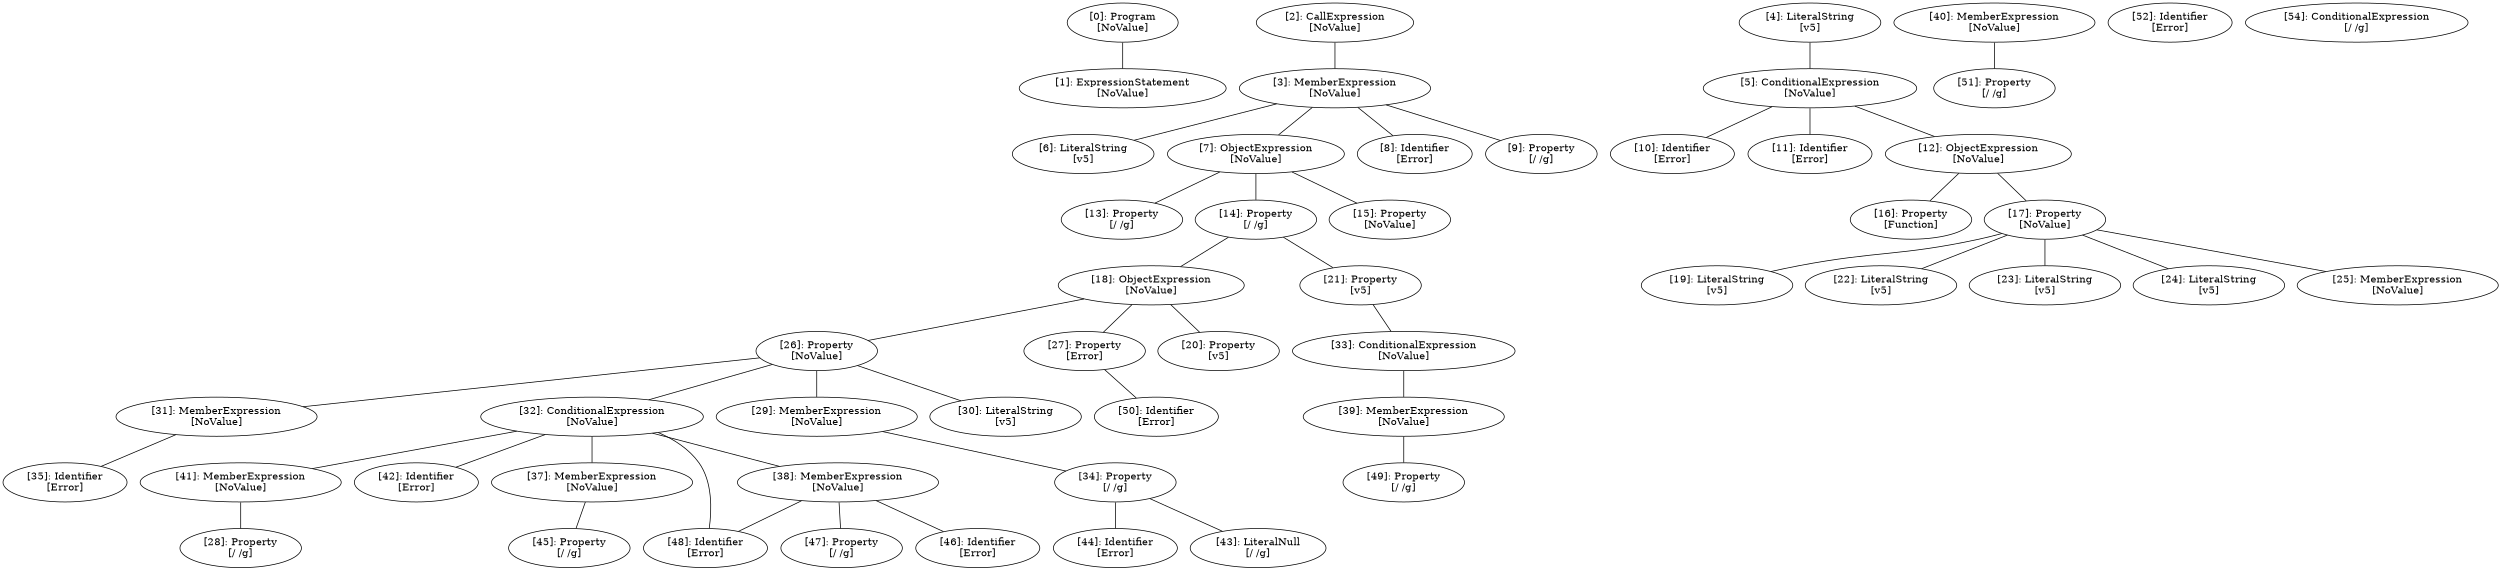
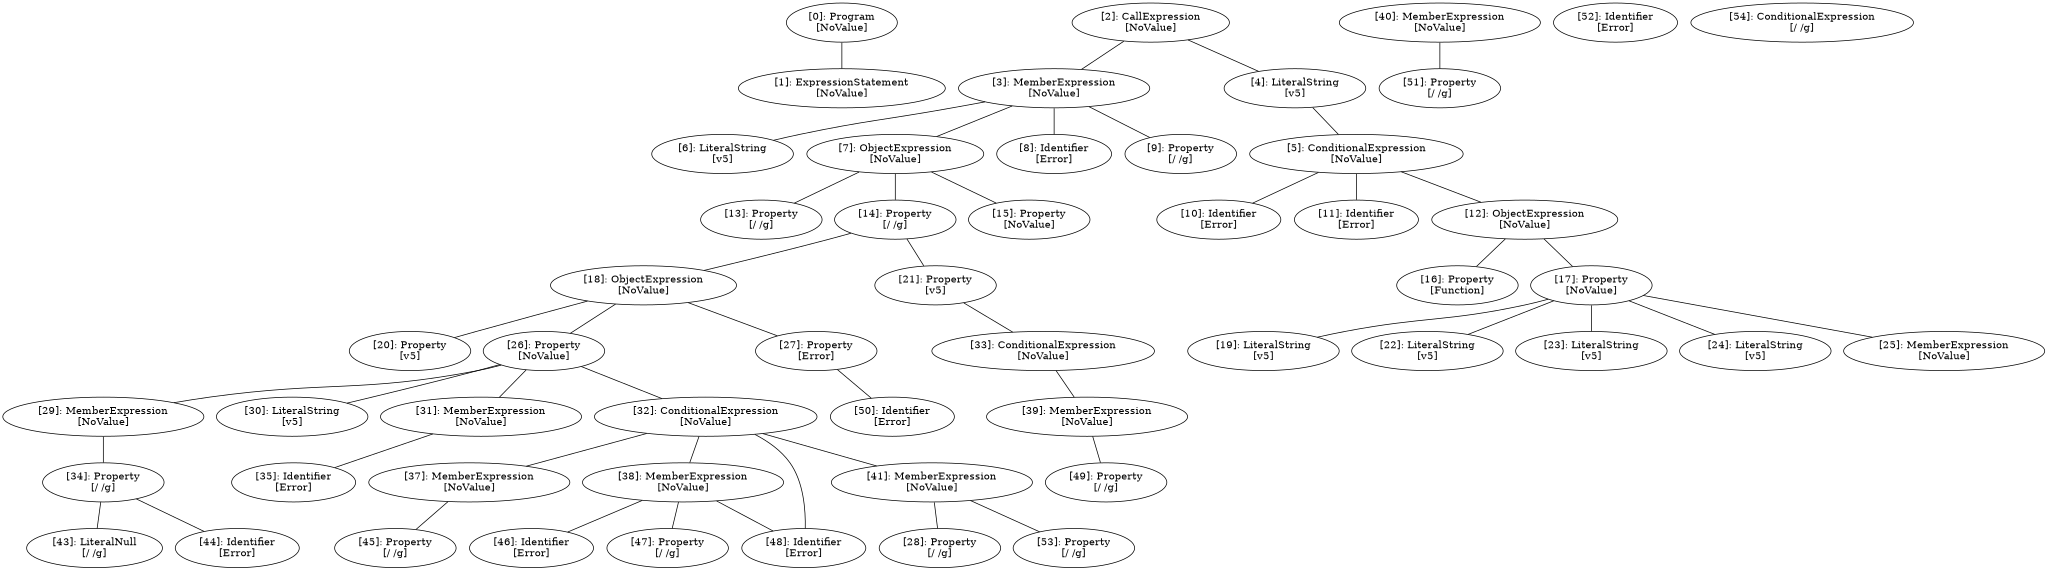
edge "[2]: CallExpression [NoValue]" -- "[4]: LiteralString [v5]": added
node "[42]: Identifier [Error]": removed
node "[53]: Property [/ /g]": added
